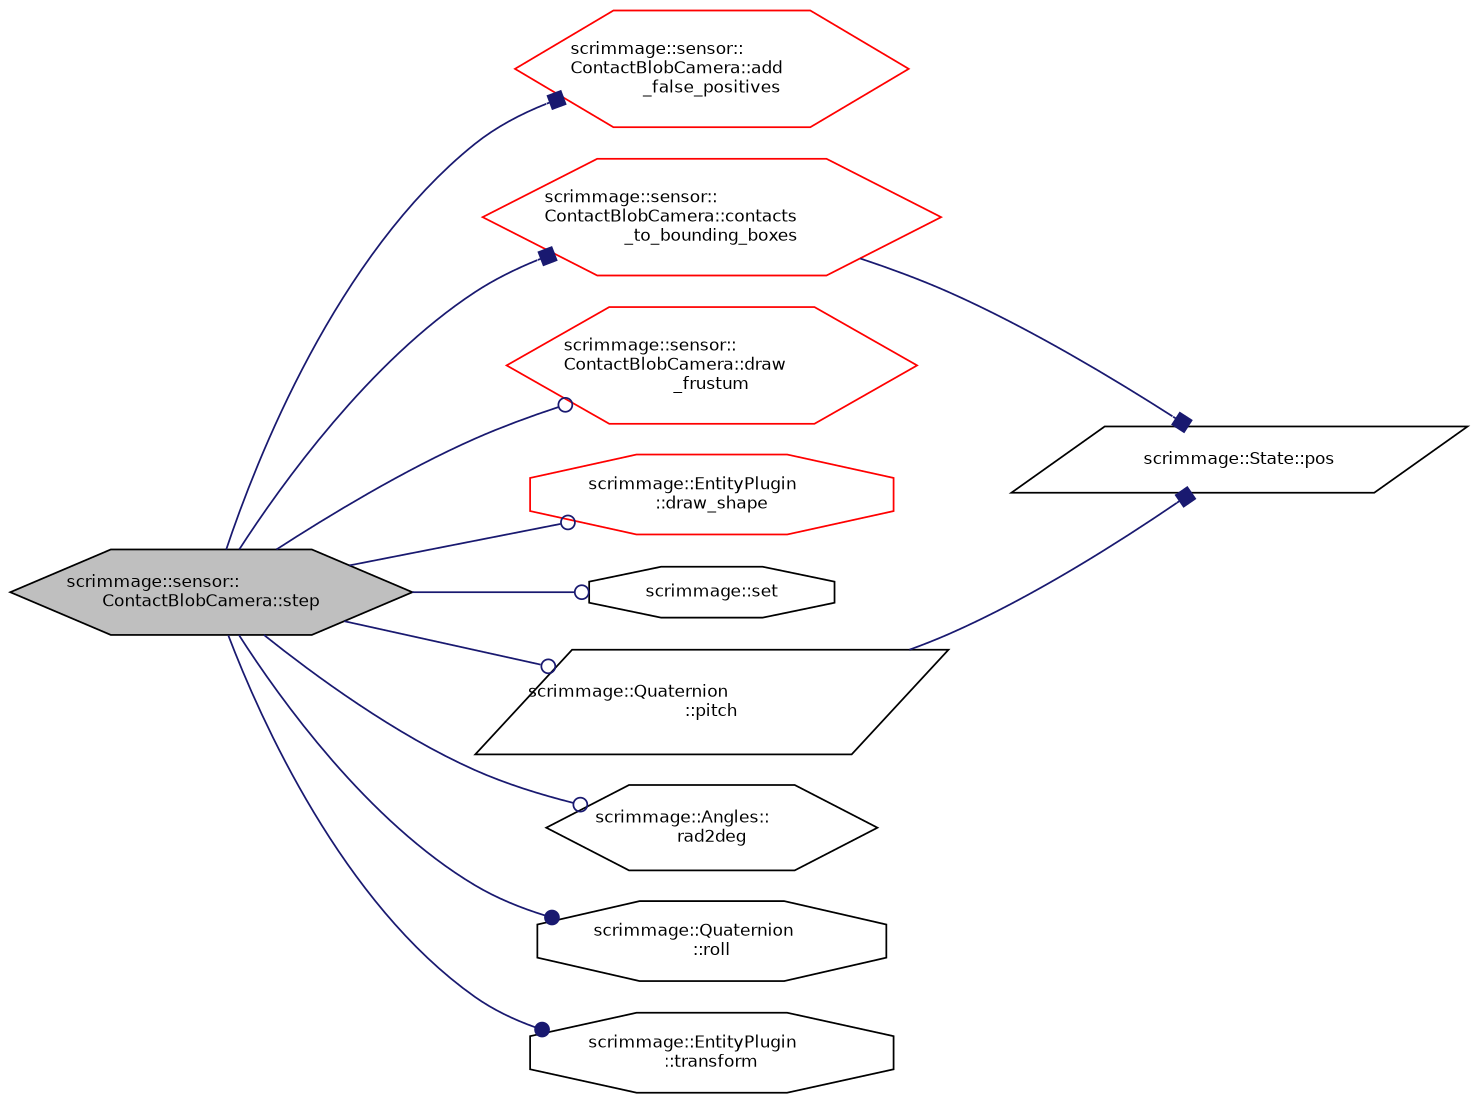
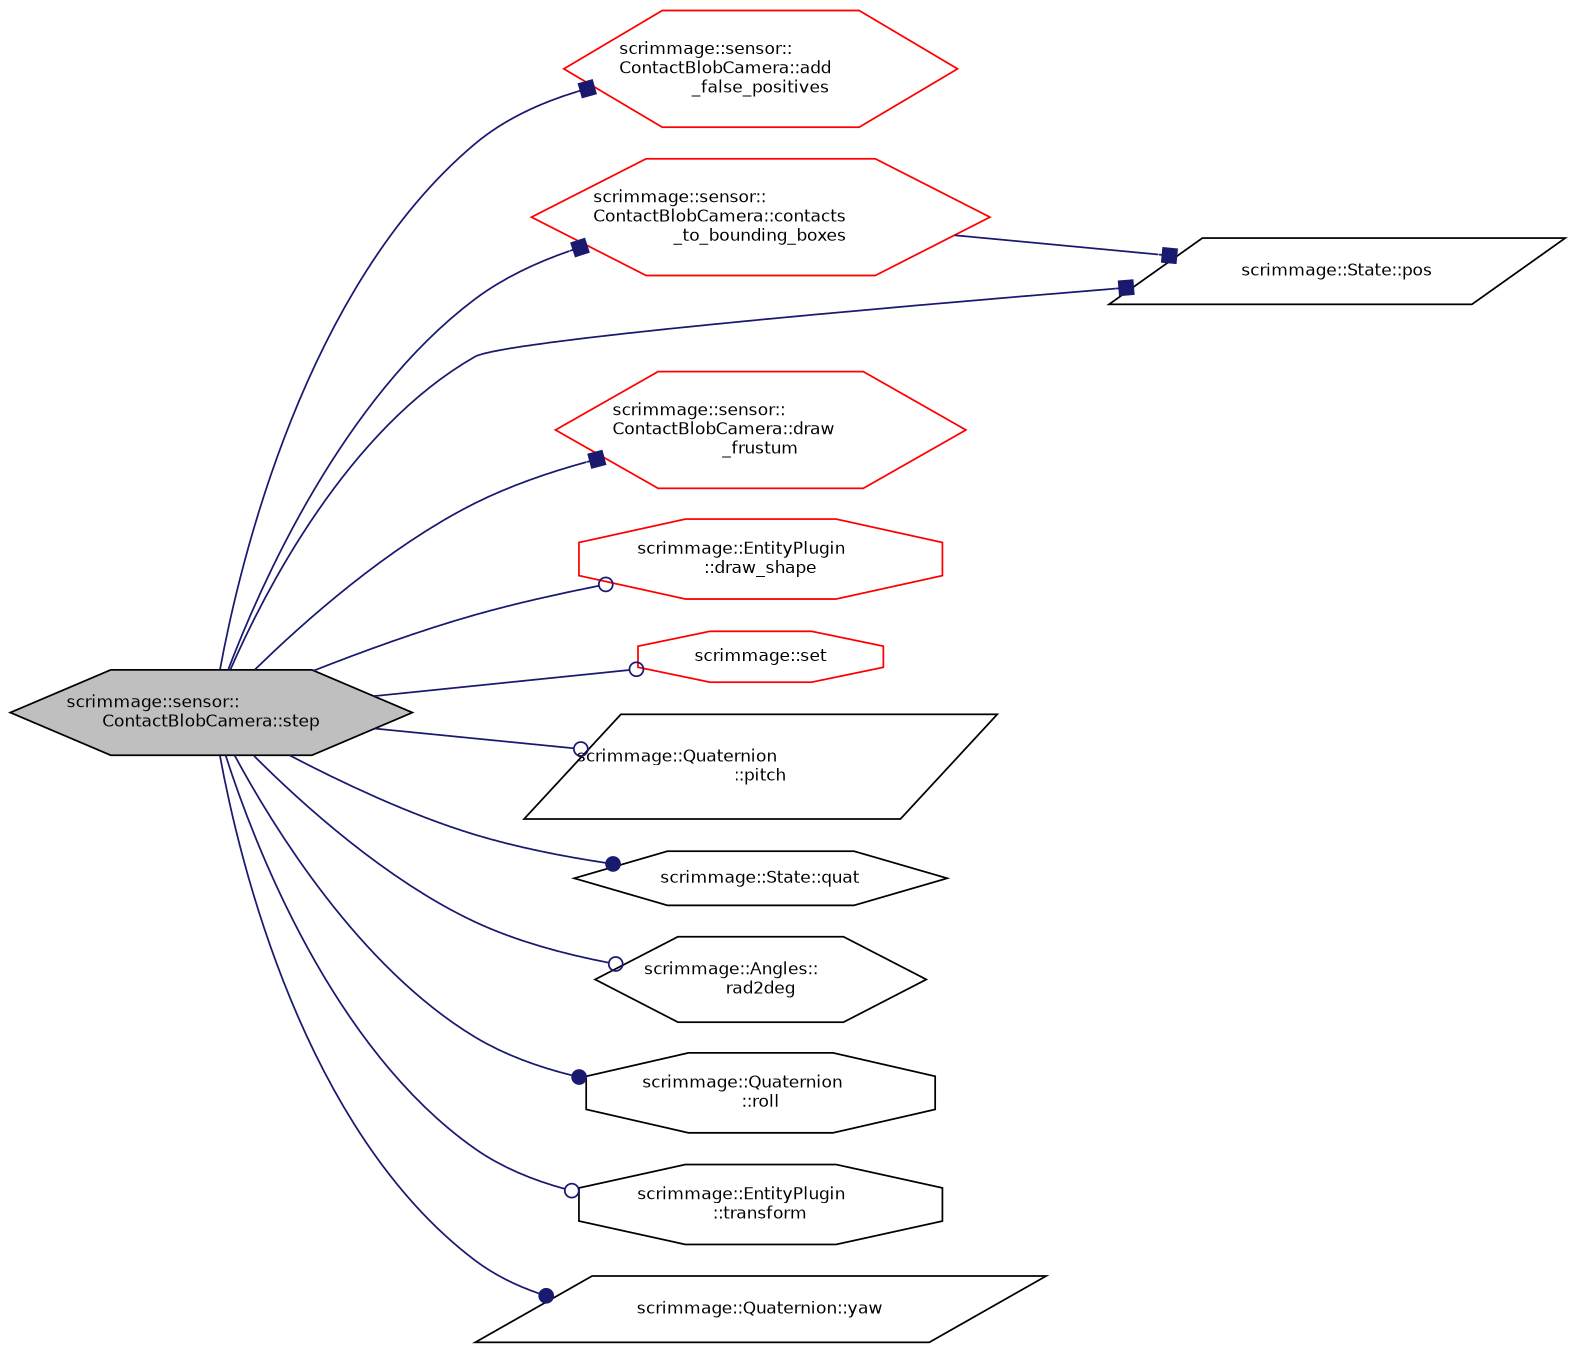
edge "scrimmage::sensor:: ContactBlobCamera::step" -> "scrimmage::sensor:: ContactBlobCamera::draw _frustum": arrowhead odot -> box
edge "scrimmage::Quaternion ::pitch" -> "scrimmage::State::pos": now "scrimmage::sensor:: ContactBlobCamera::step" -> "scrimmage::State::pos"
node "scrimmage::set": color black -> red
edge "scrimmage::sensor:: ContactBlobCamera::step" -> "scrimmage::EntityPlugin ::transform": arrowhead dot -> odot
node "scrimmage::State::quat": added
node "scrimmage::Quaternion::yaw": added
